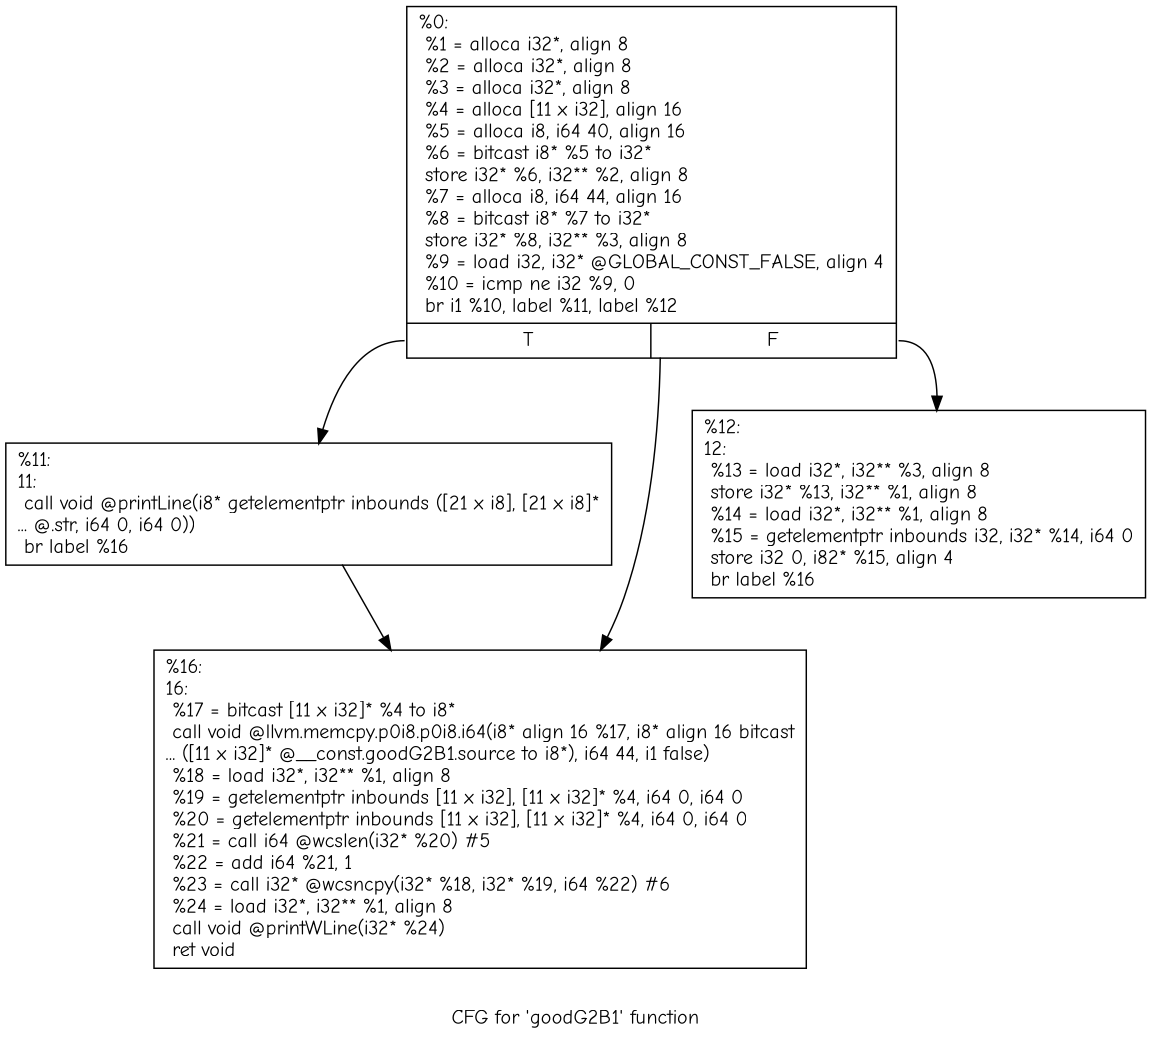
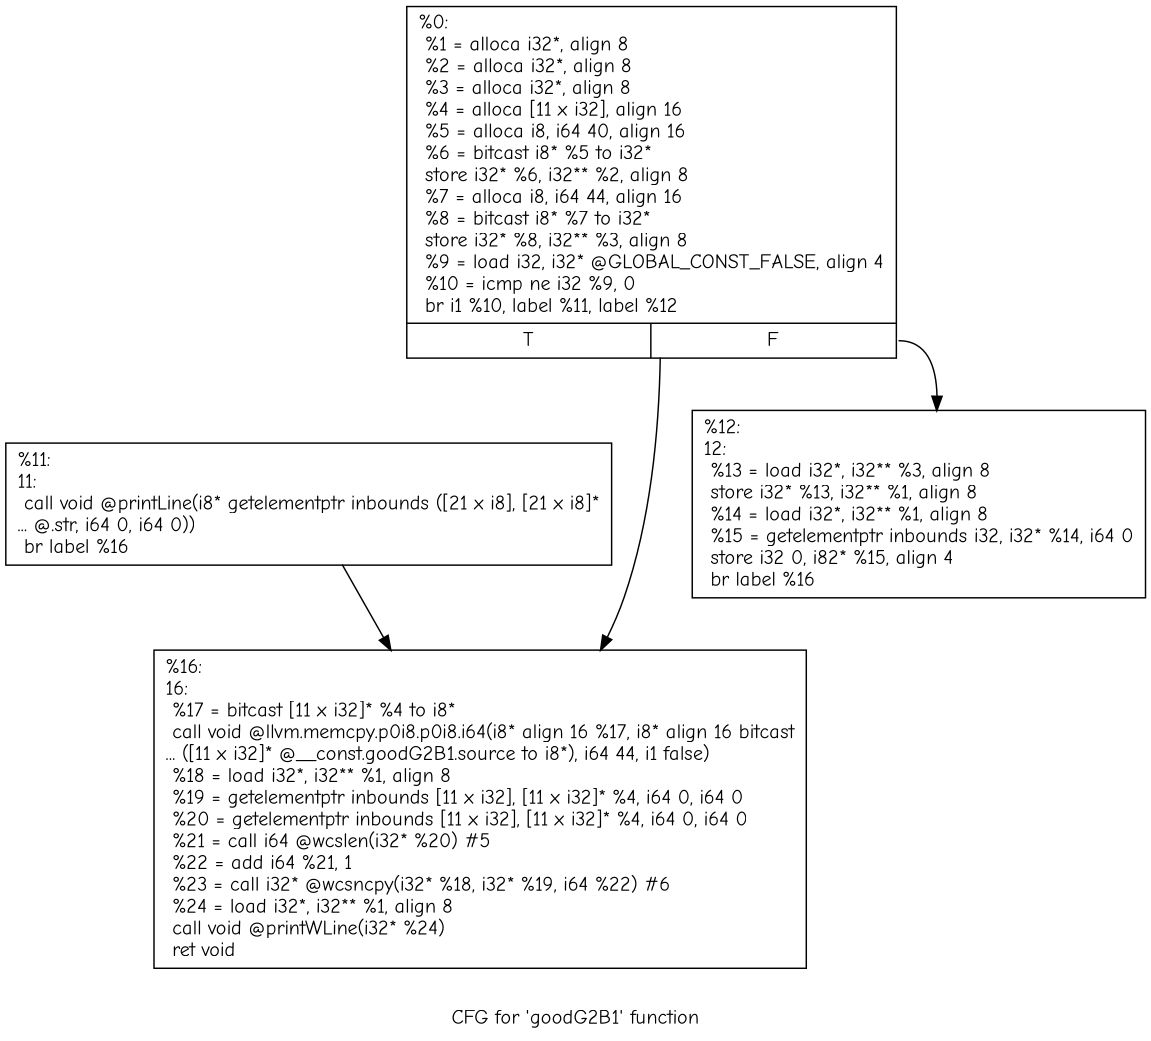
edge "%0:" -> "%11:": removed
